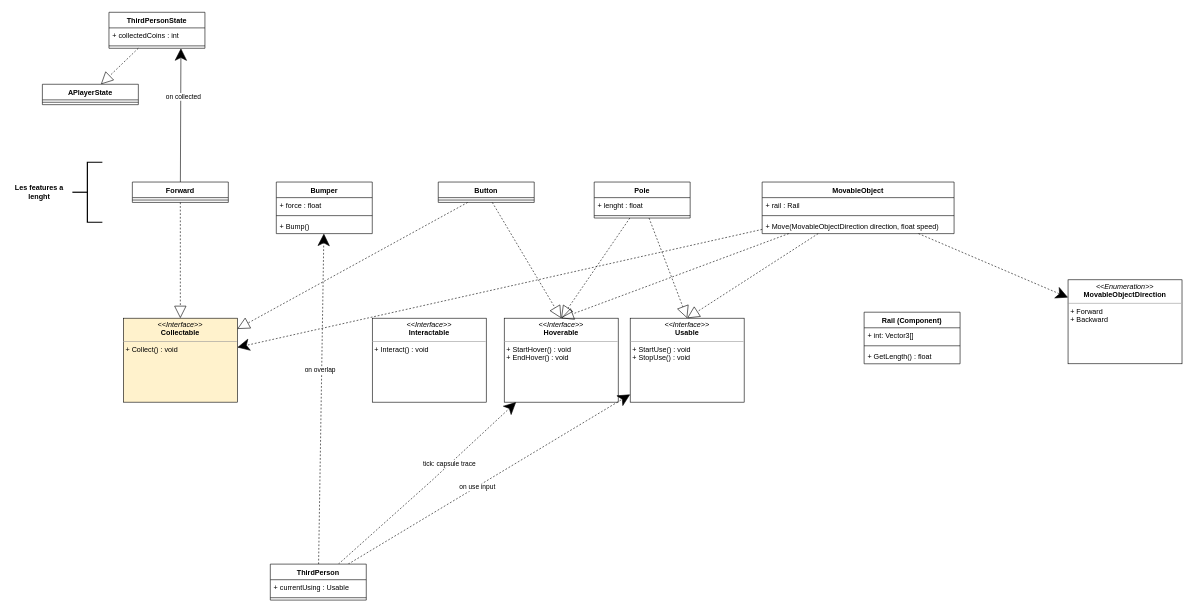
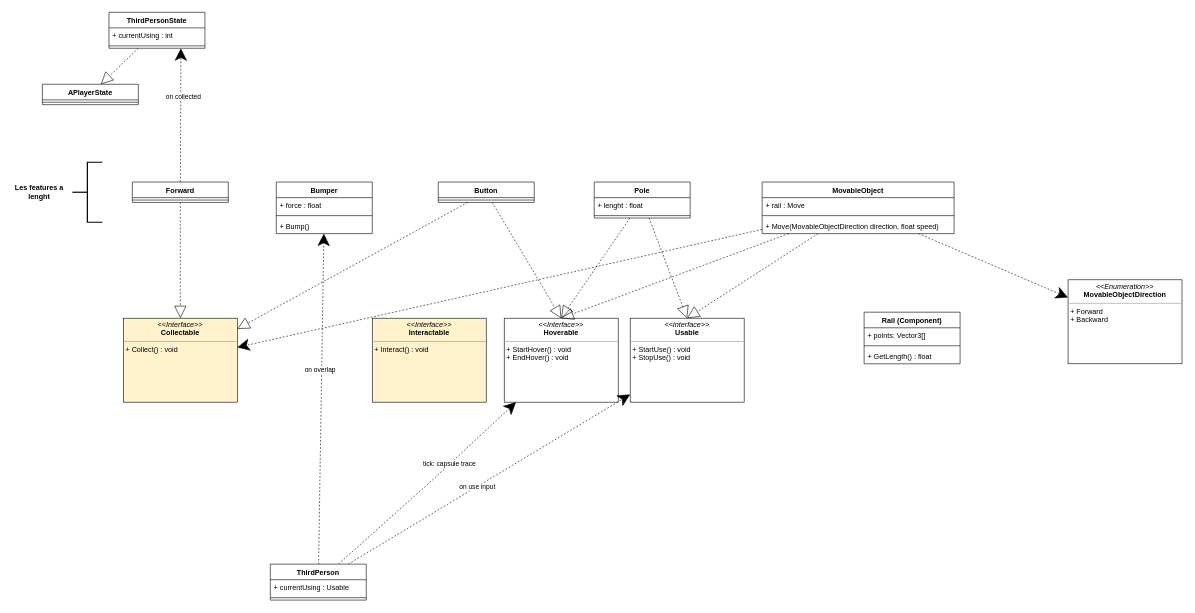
node "+ collectedCoins : int": label "+ collectedCoins : int" -> "+ currentUsing : int"
edge "Forward" -> "ThirdPersonState": style solid -> dashed
node "+ rail : Rail": label "+ rail : Rail" -> "+ rail : Move"
node "+ int: Vector3[]": label "+ int: Vector3[]" -> "+ points: Vector3[]"
node "<<Interface>> Interactable + Interact() : void": fillcolor #ffffff -> #fff2cc
